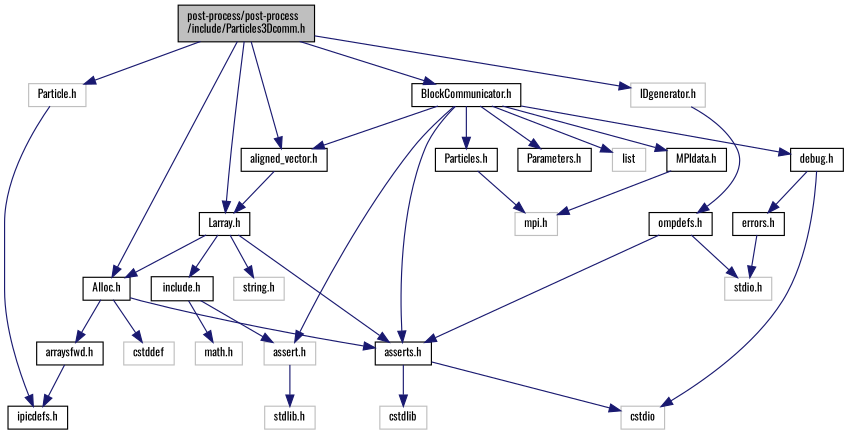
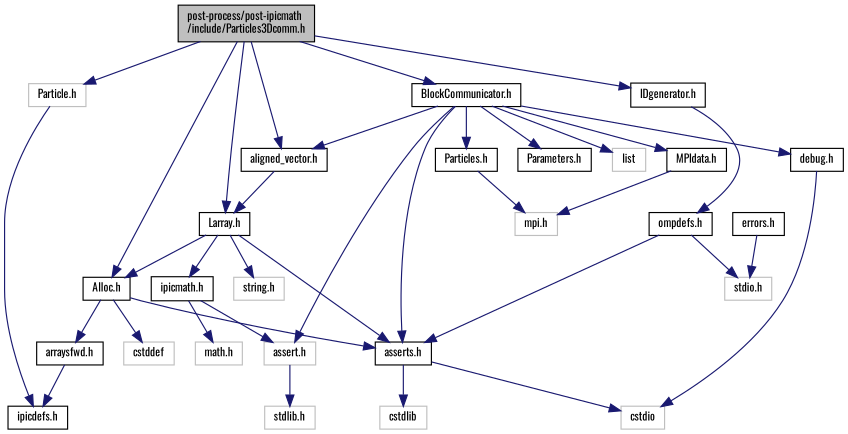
node "post-process/post-process /include/Particles3Dcomm.h": label "post-process/post-process /include/Particles3Dcomm.h" -> "post-process/post-ipicmath /include/Particles3Dcomm.h"
node "IDgenerator.h": color grey75 -> black
edge "debug.h" -> "errors.h": removed
node "include.h": label "include.h" -> "ipicmath.h"
